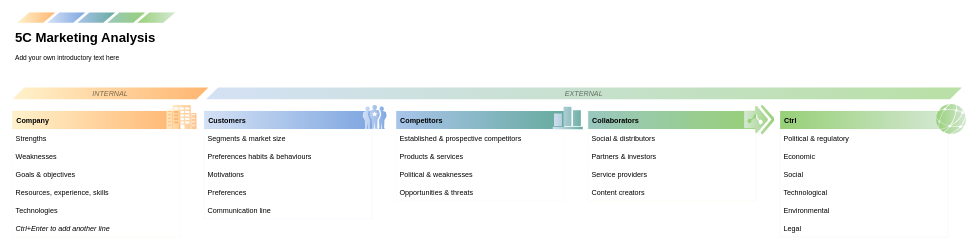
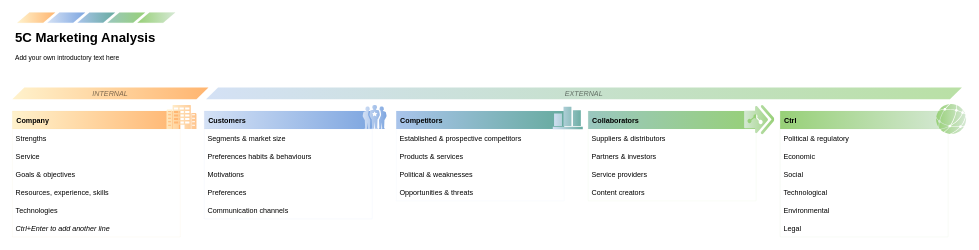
node "Social & distributors": label "Social & distributors" -> "Suppliers & distributors"
node "Weaknesses": label "Weaknesses" -> "Service"
node "Communication line": label "Communication line" -> "Communication channels"
